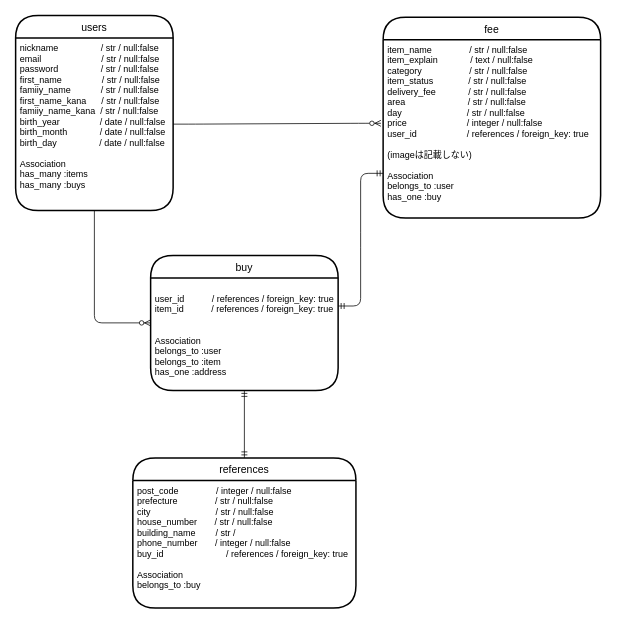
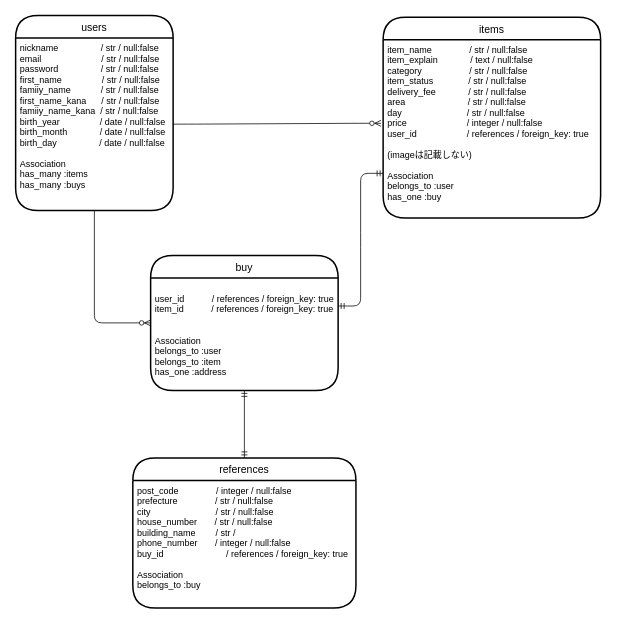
node "fee": label "fee" -> "items"
